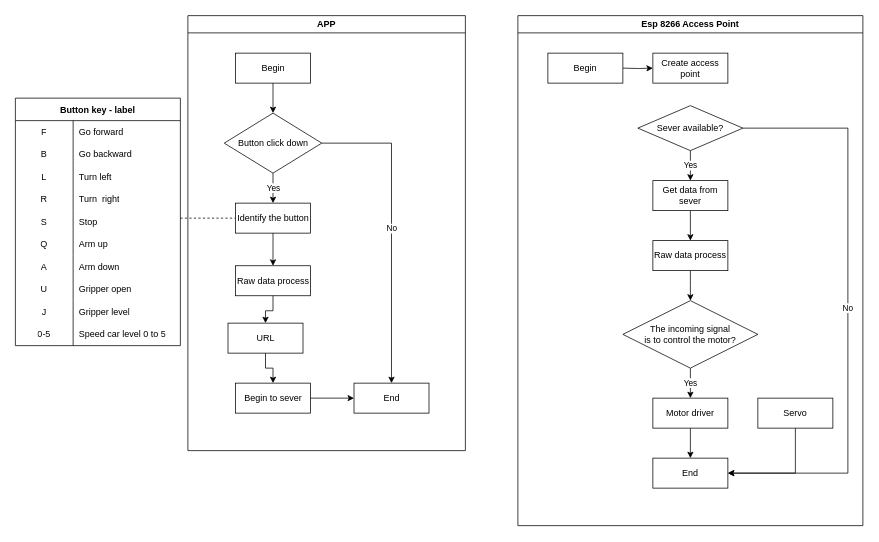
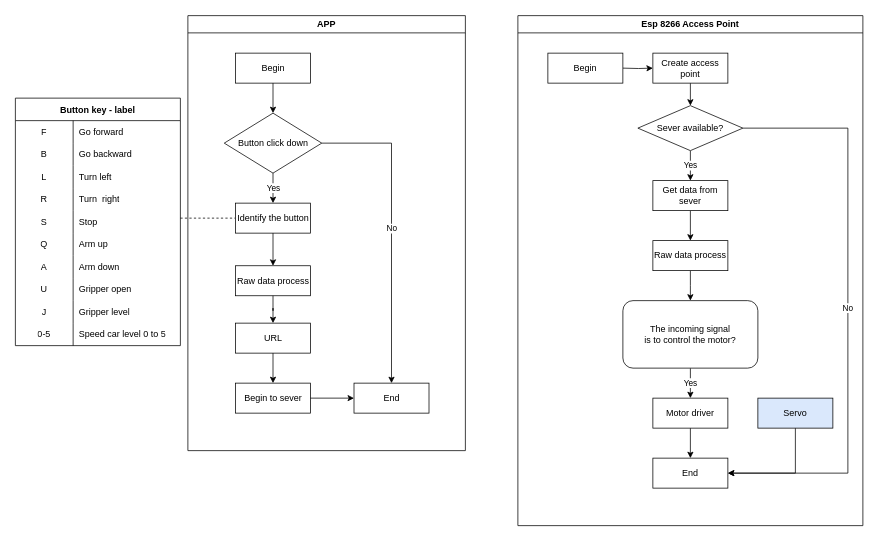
edge "Create access point" -> "Sever available?": added
node "The incoming signal is to control the motor?": shape diamond -> rounded rectangle
node "URL": moved (266, 338) -> (273, 338)
node "Servo": fillcolor #ffffff -> #dae8fc
